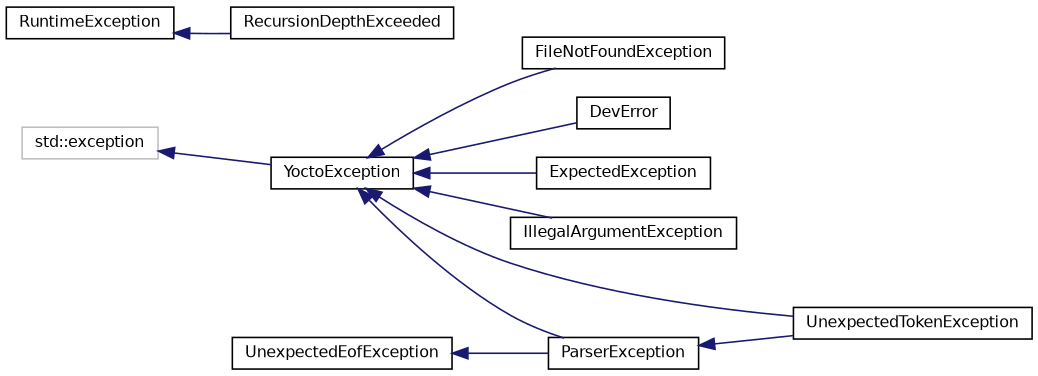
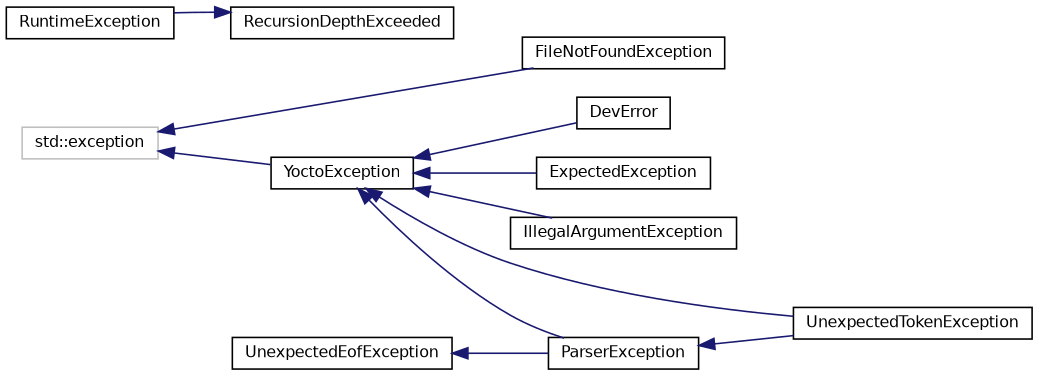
edge "RecursionDepthExceeded" -> "RuntimeException": reversed
edge "FileNotFoundException" -> "YoctoException": now "FileNotFoundException" -> "std::exception"
